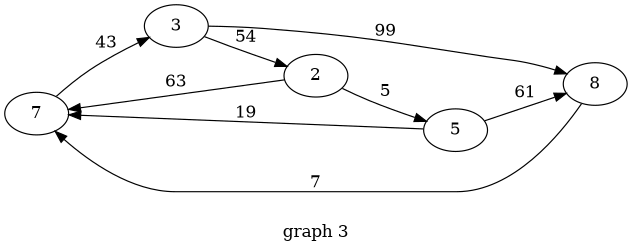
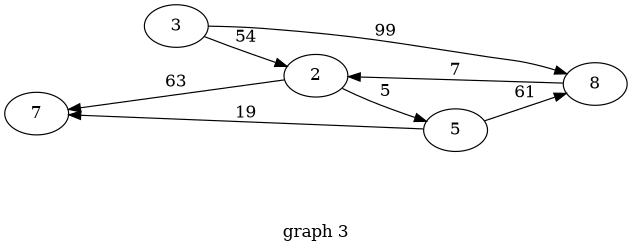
edge "7" -> "3": removed, label "43"
edge "8" -> "7": now "8" -> "2"
